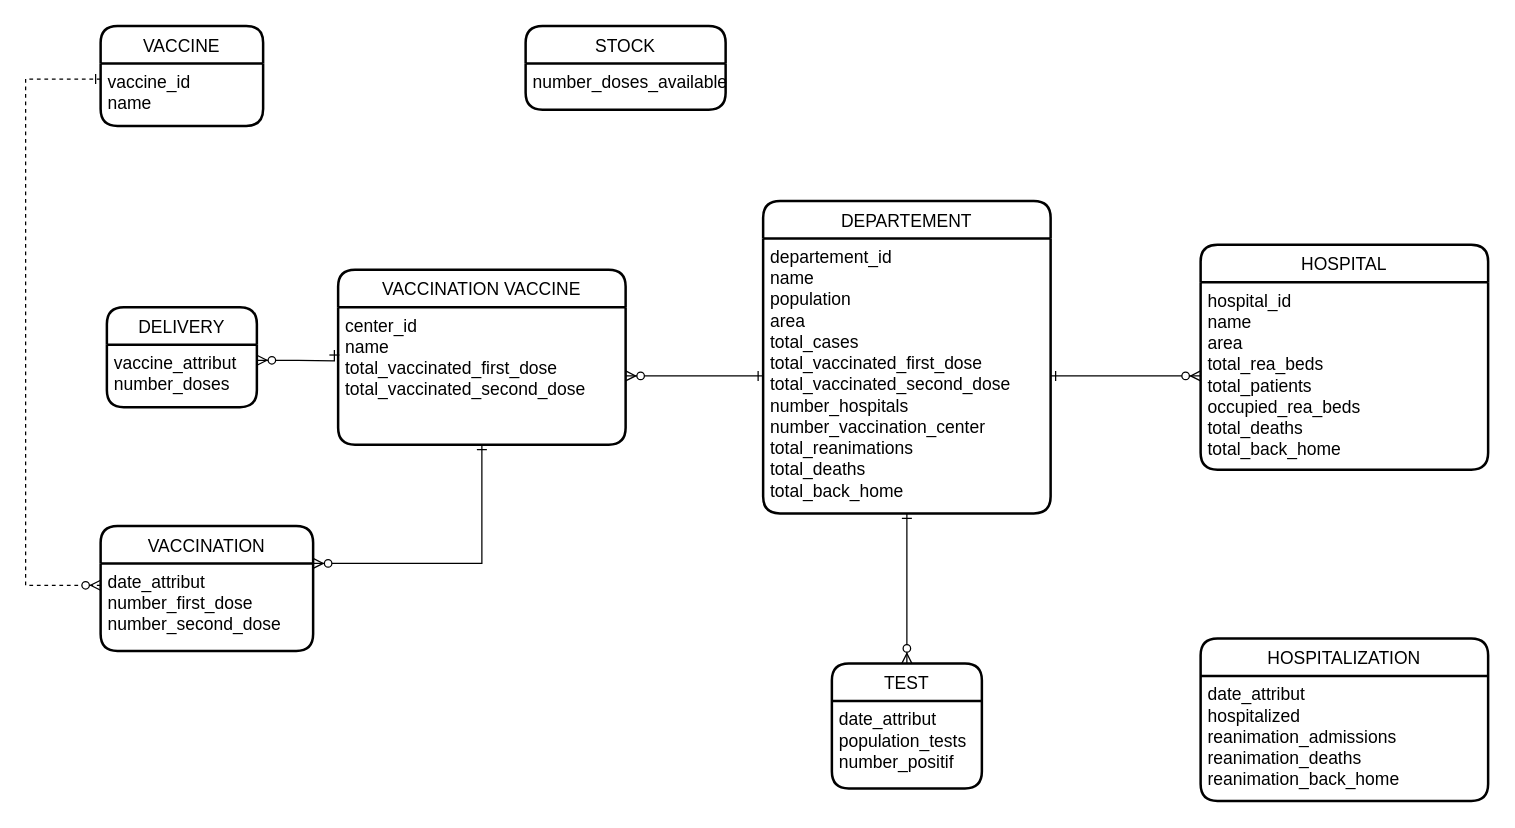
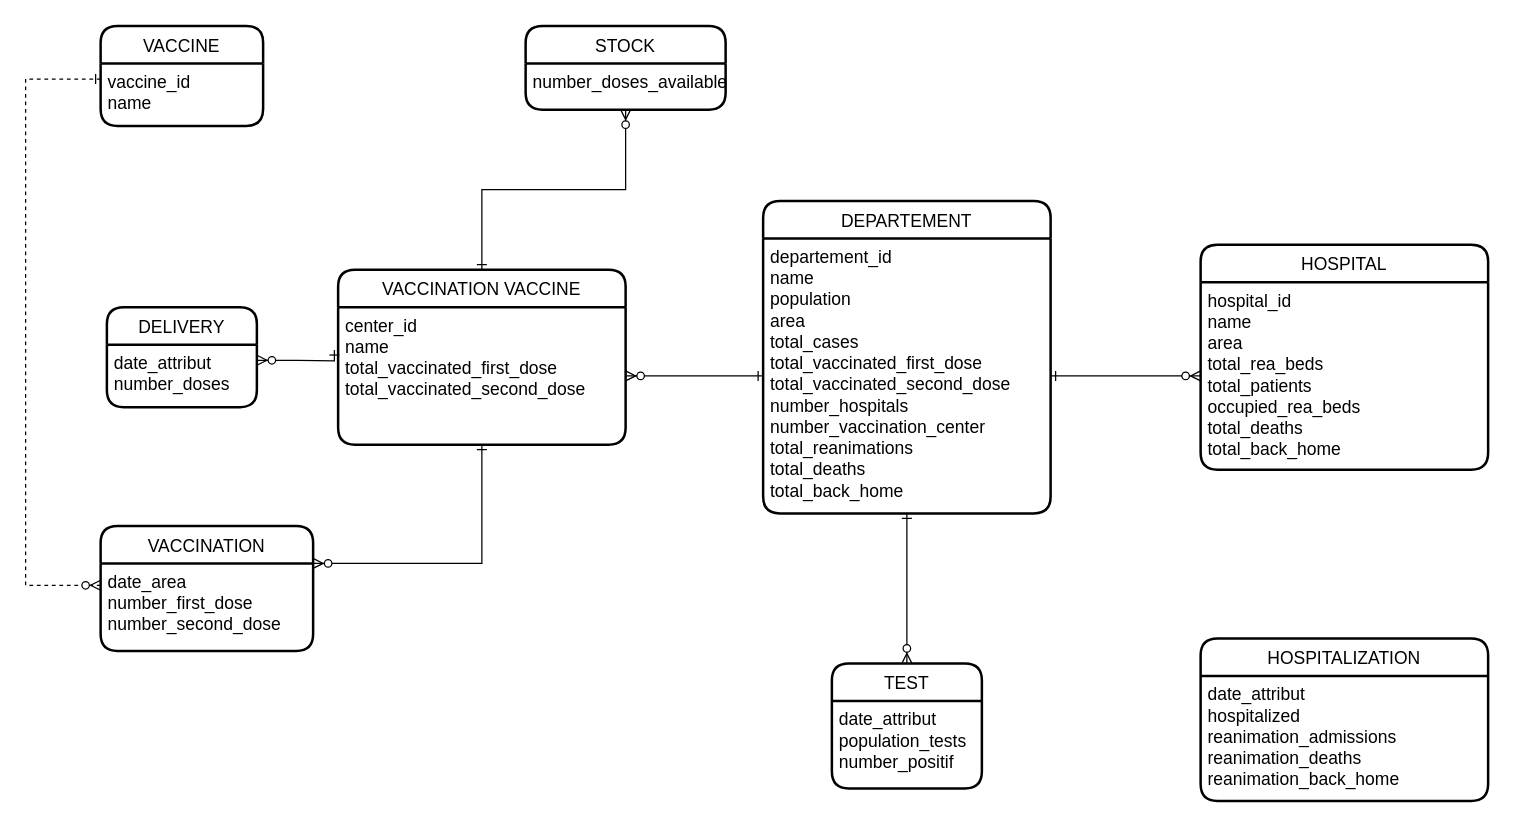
edge "number_doses_available" -- "VACCINATION VACCINE": added
node "vaccine_attribut number_doses": label "vaccine_attribut number_doses" -> "date_attribut number_doses"
node "date_attribut number_first_dose number_second_dose": label "date_attribut number_first_dose number_second_dose" -> "date_area number_first_dose number_second_dose"
